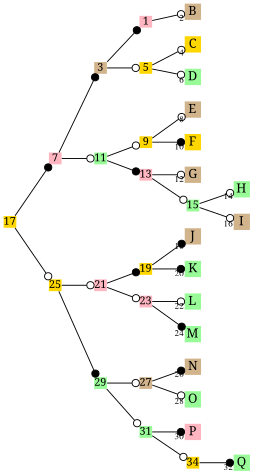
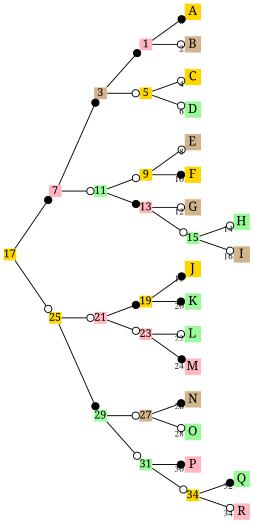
node "A": added
node "J": fillcolor tan -> gold
node "M": fillcolor palegreen -> lightpink
node "R": added
